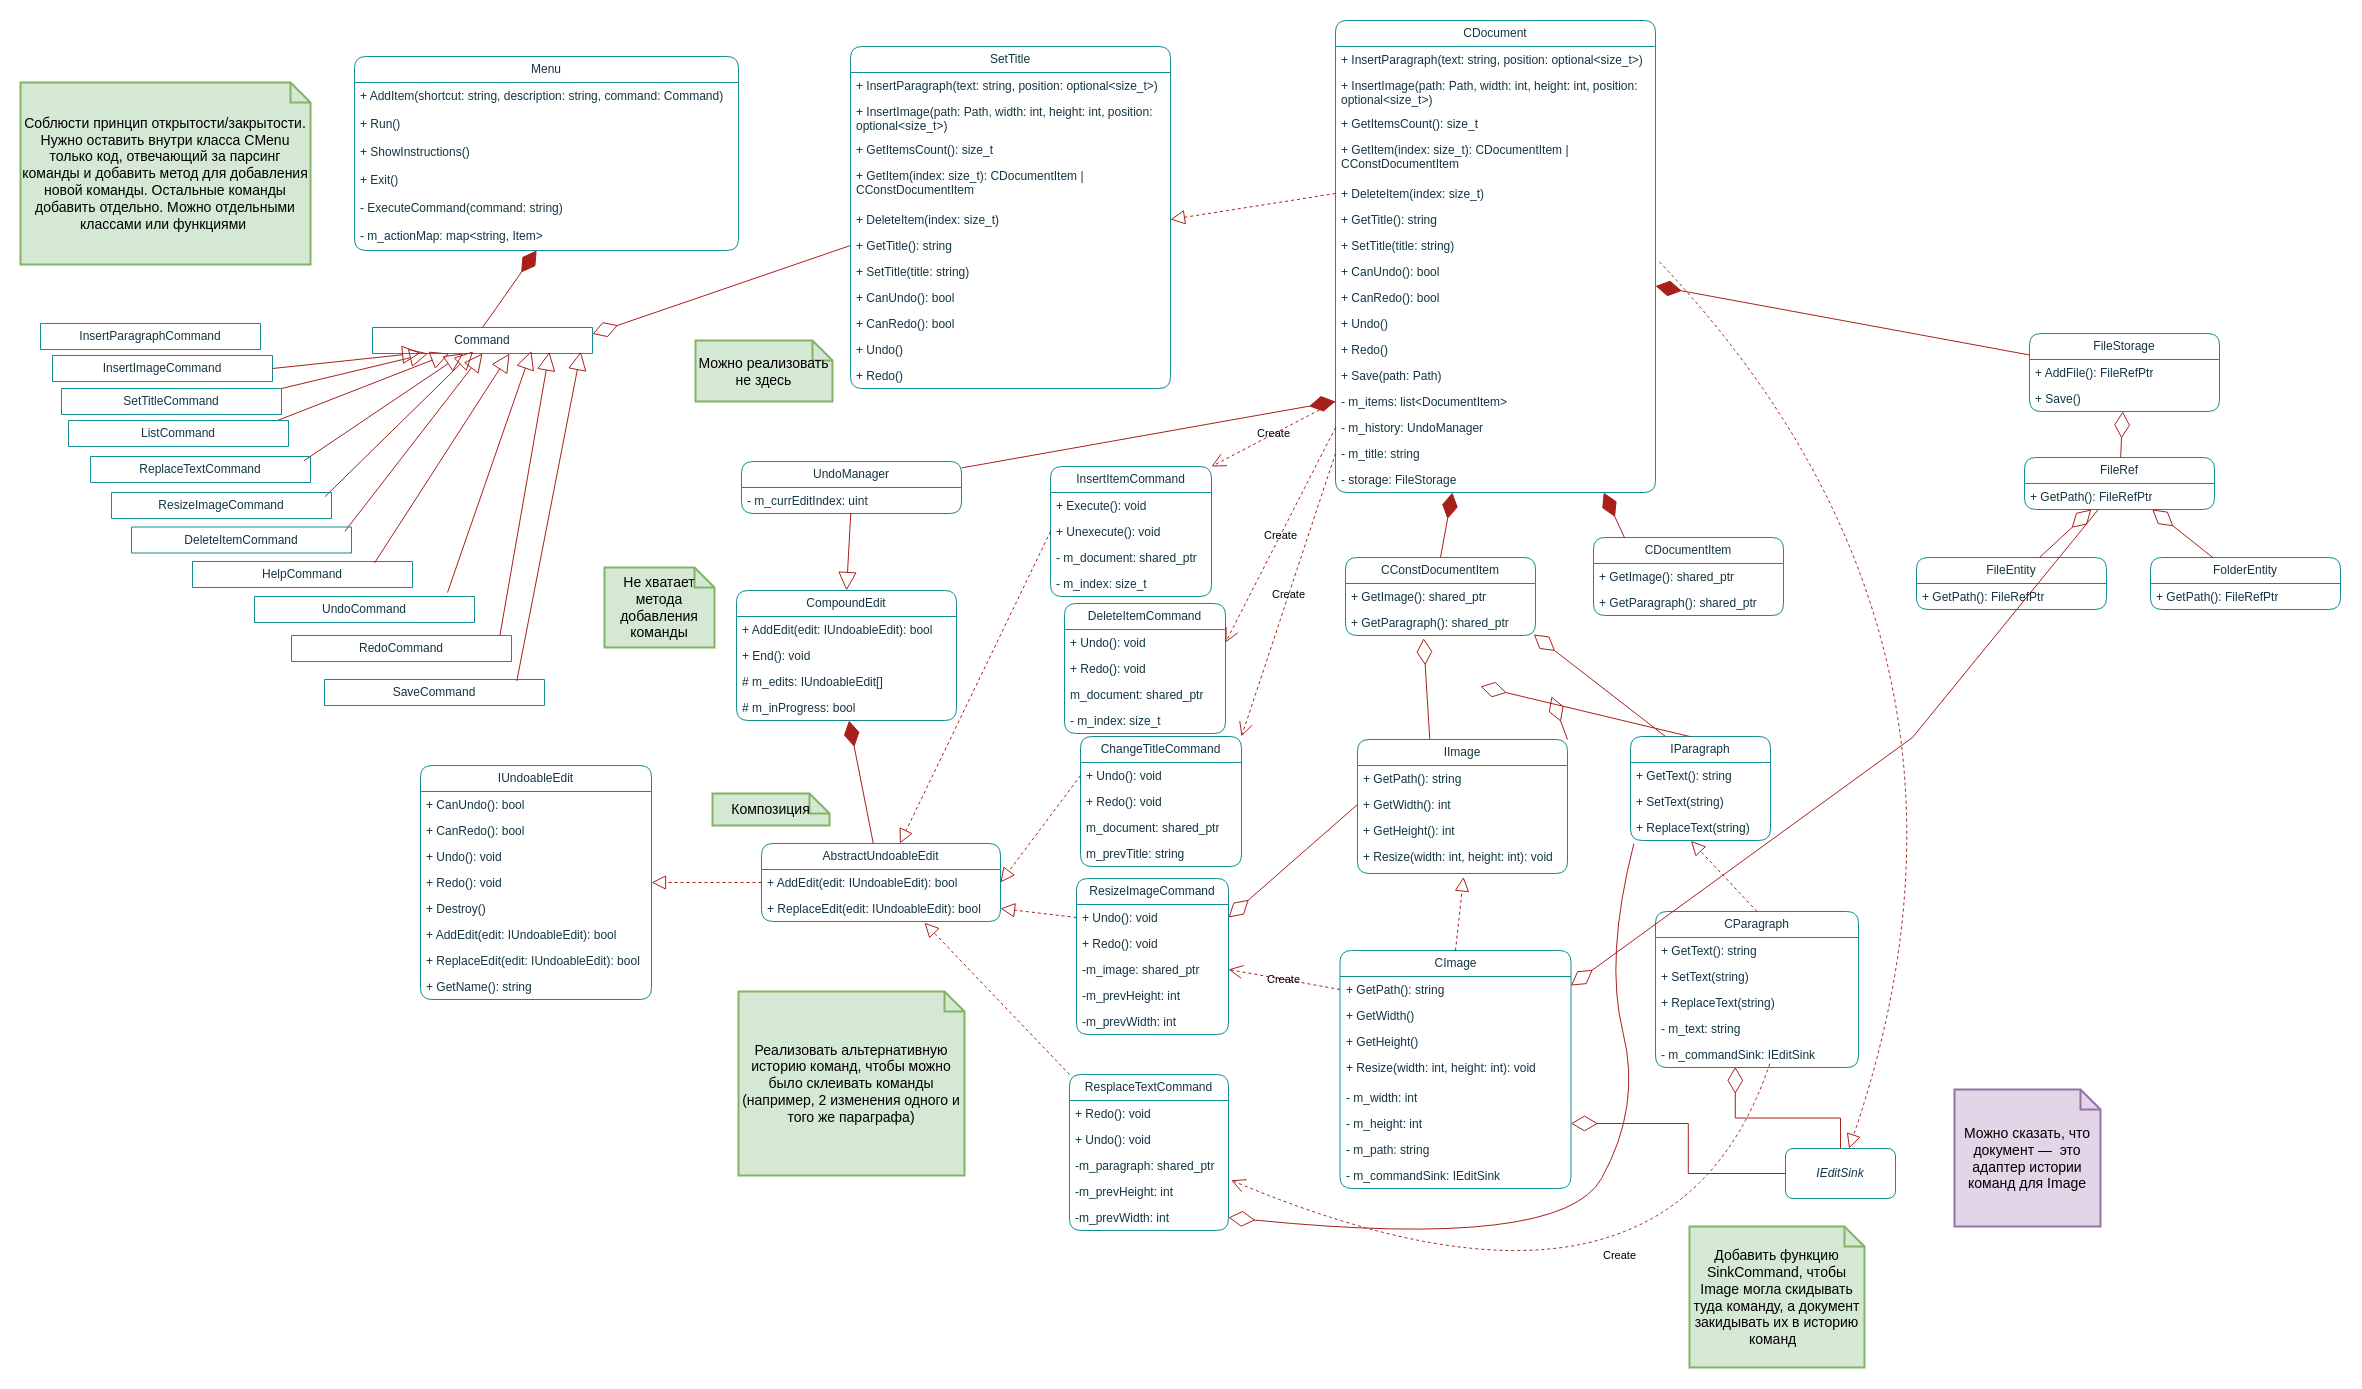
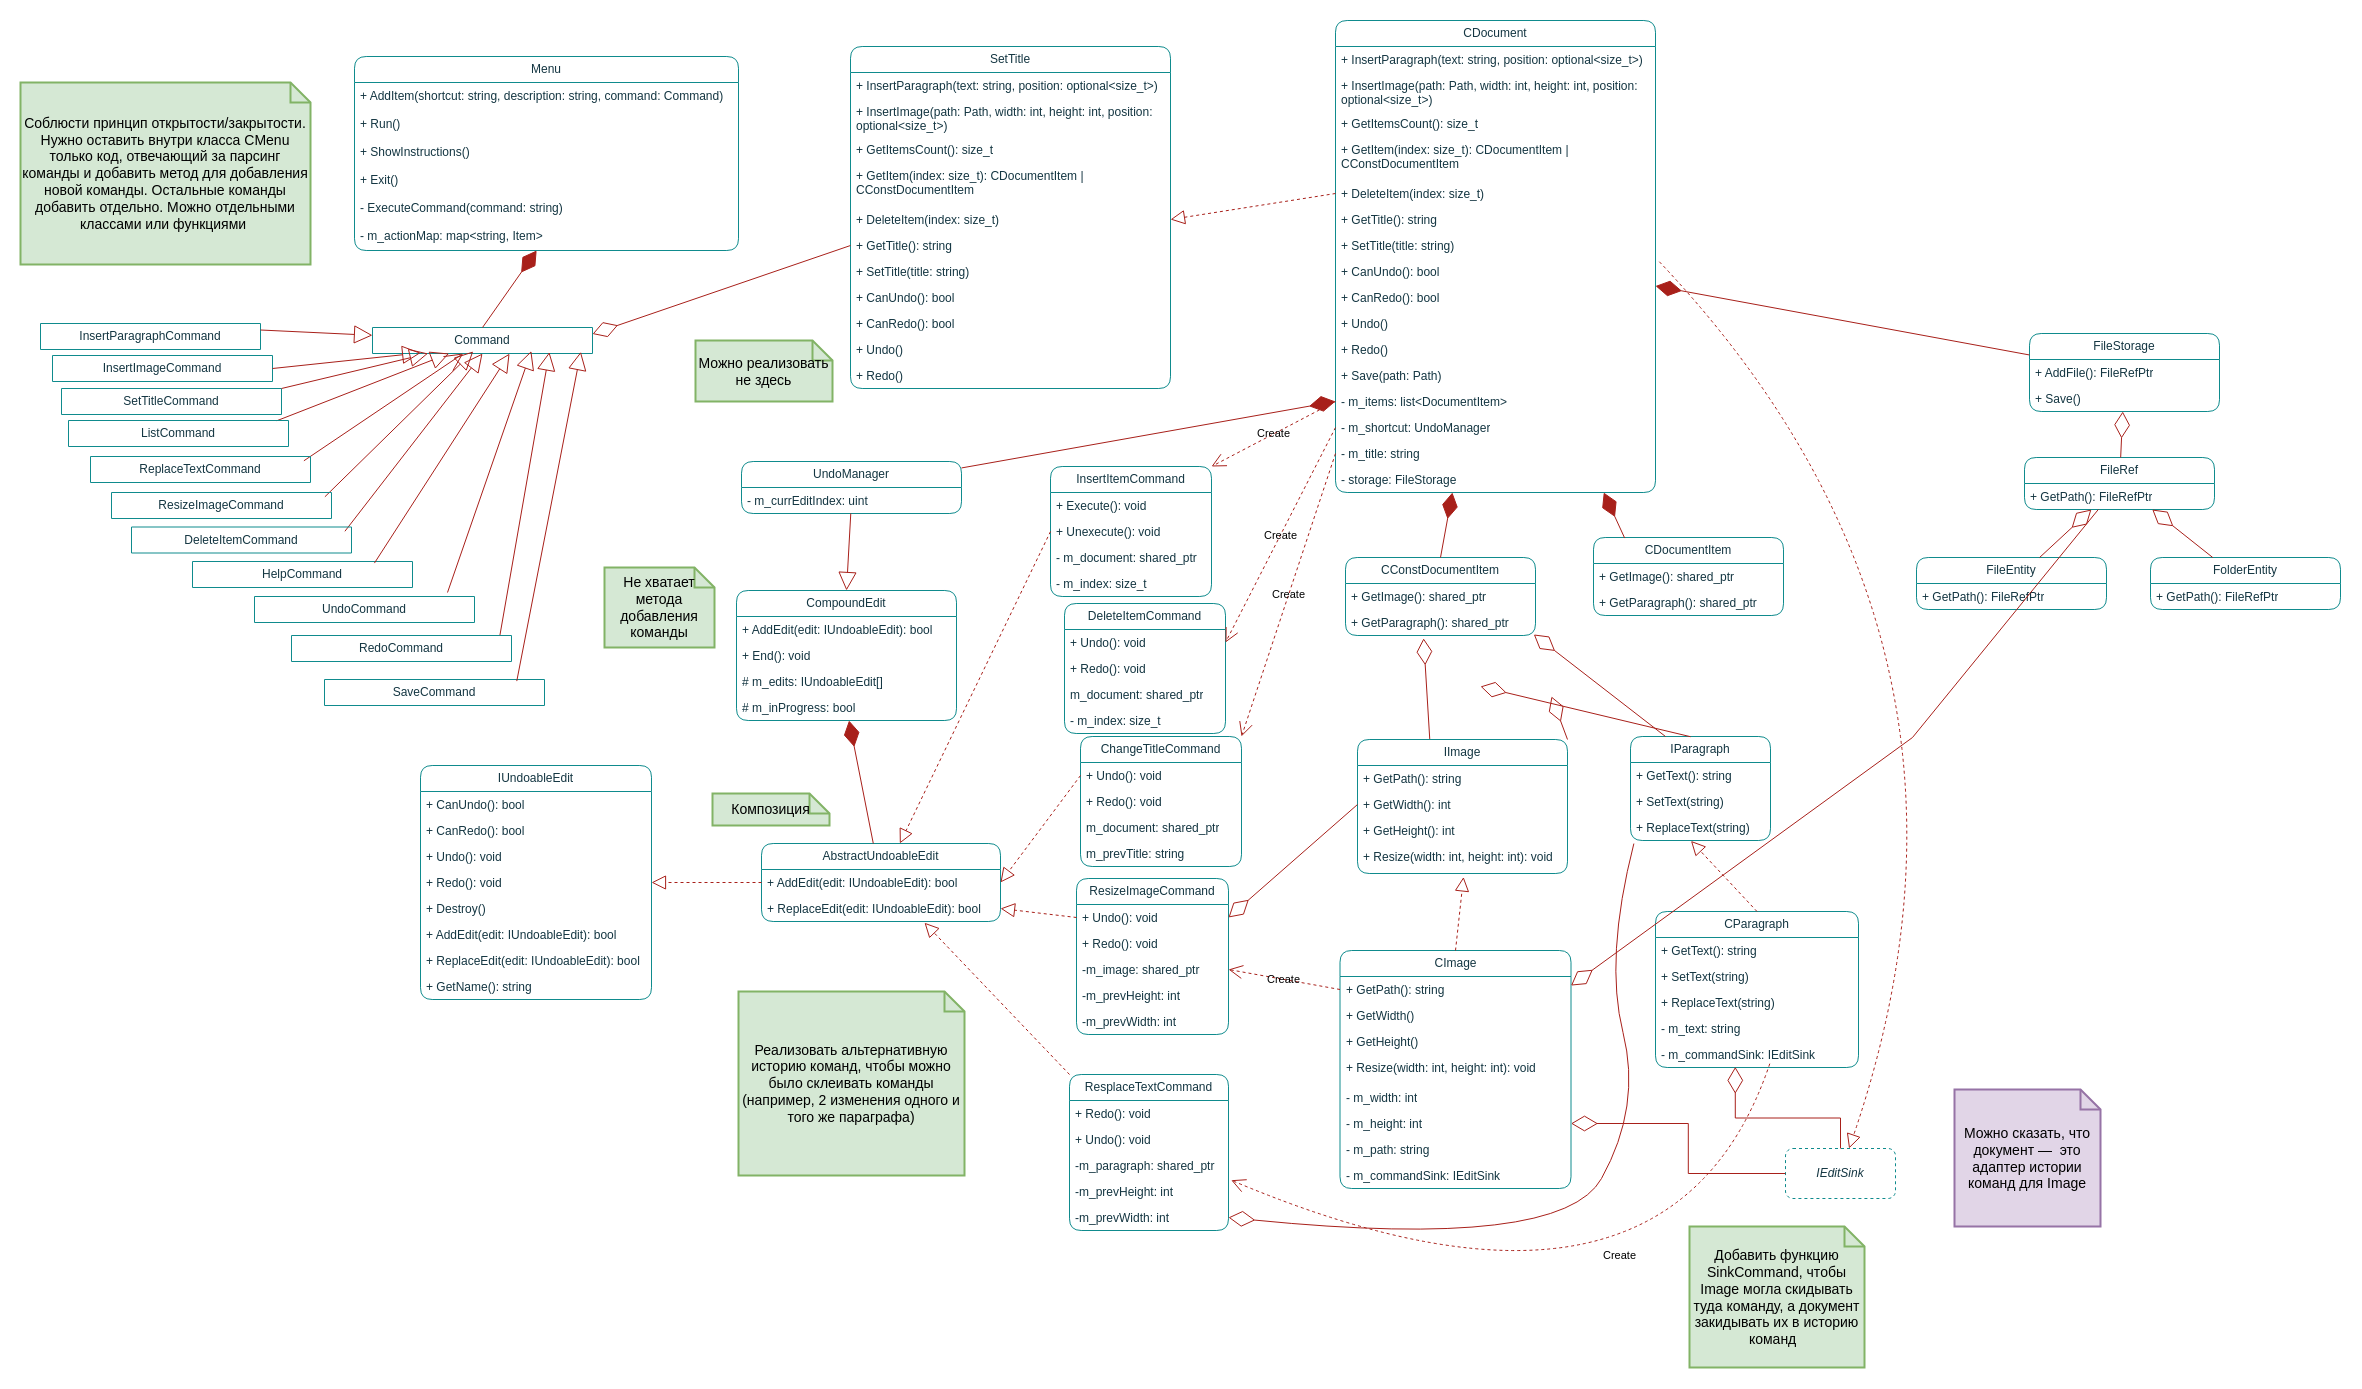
edge "InsertParagraphCommand" -> "Command": added
edge "ReplaceTextCommand" -> "Command": arrowhead block -> open
node "- m_history: UndoManager": label "- m_history: UndoManager" -> "- m_shortcut: UndoManager"
node "IEditSink": style solid -> dashed
